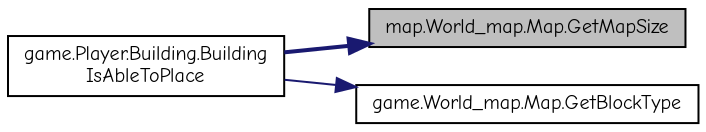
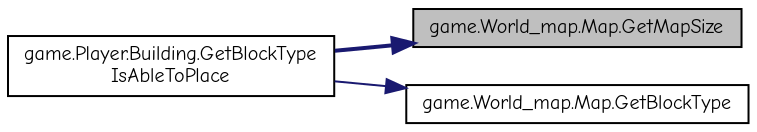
node "map.World_map.Map.GetMapSize": label "map.World_map.Map.GetMapSize" -> "game.World_map.Map.GetMapSize"
node "game.Player.Building.Building IsAbleToPlace": label "game.Player.Building.Building IsAbleToPlace" -> "game.Player.Building.GetBlockType IsAbleToPlace"
